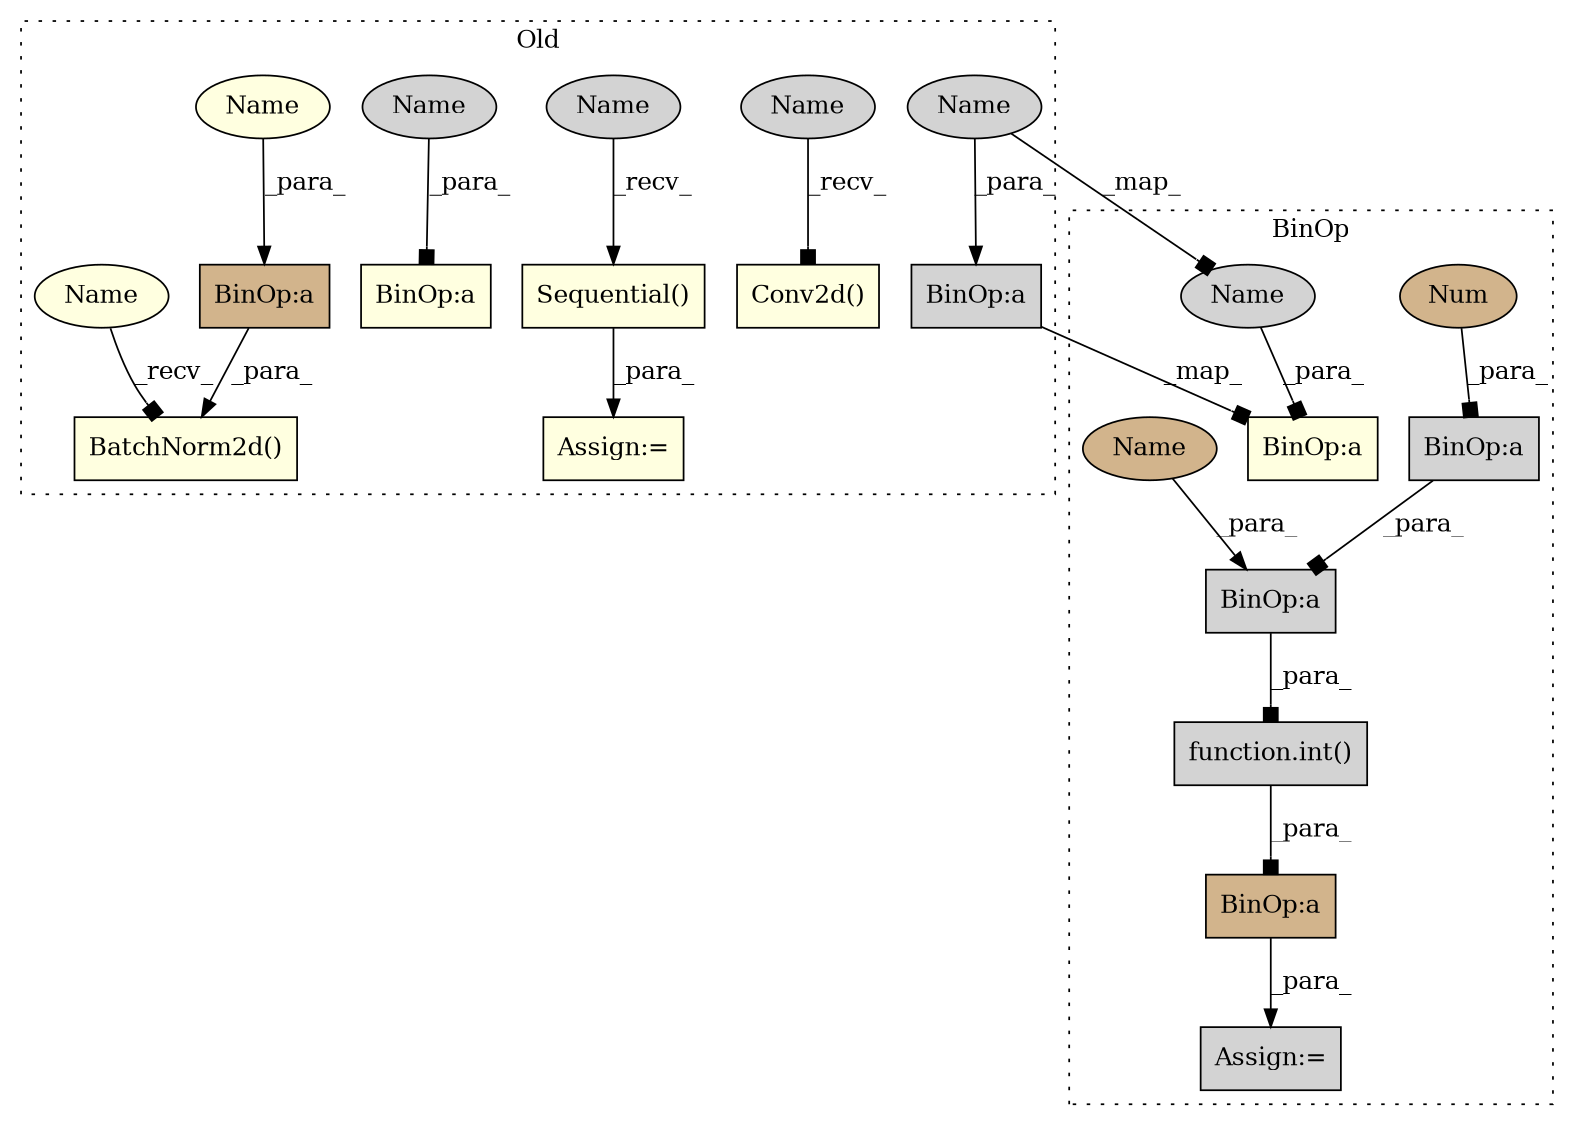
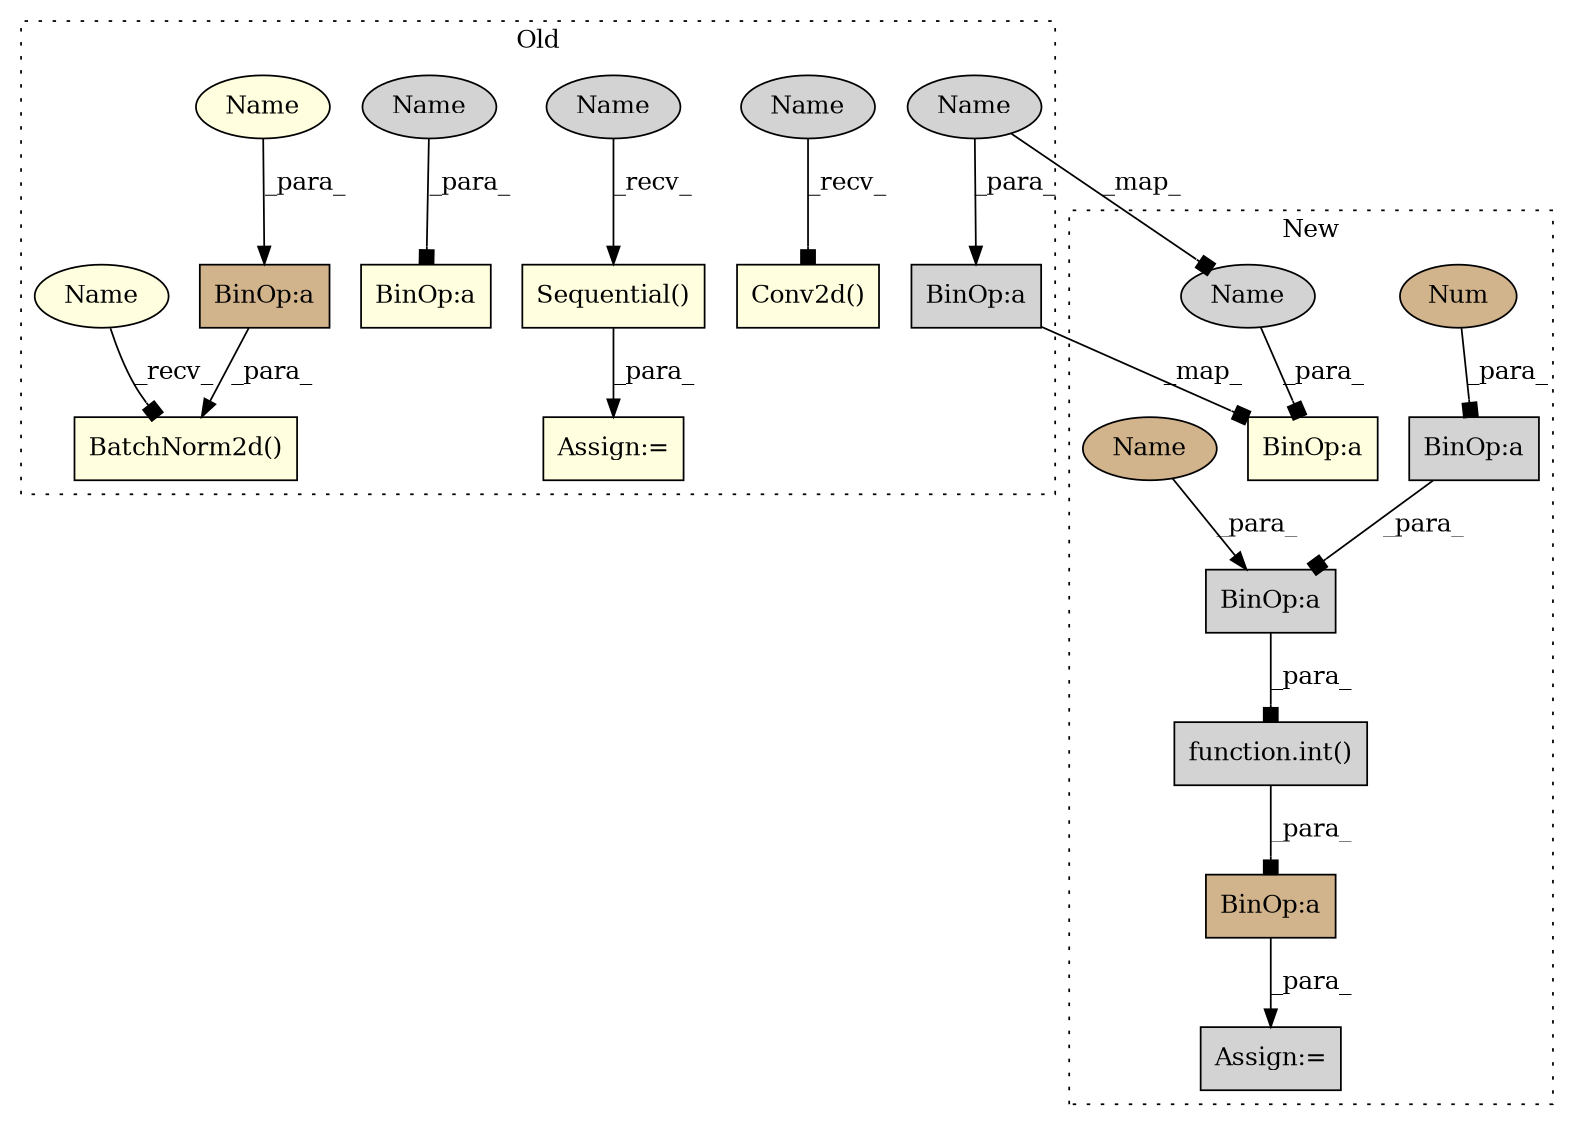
cluster "BinOp": label "BinOp" -> "New"
